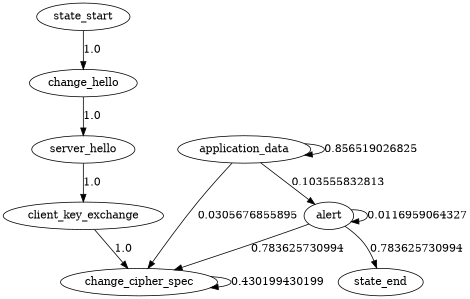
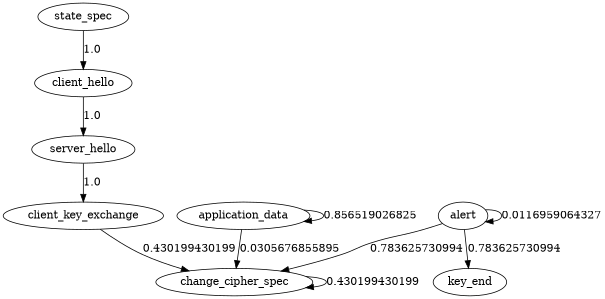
node "state_start": label "state_start" -> "state_spec"
node "change_hello": label "change_hello" -> "client_hello"
edge "application_data" -> "alert": removed, label "0.103555832813"
edge "client_key_exchange" -> "change_cipher_spec": label "1.0" -> "0.430199430199"
node "state_end": label "state_end" -> "key_end"
